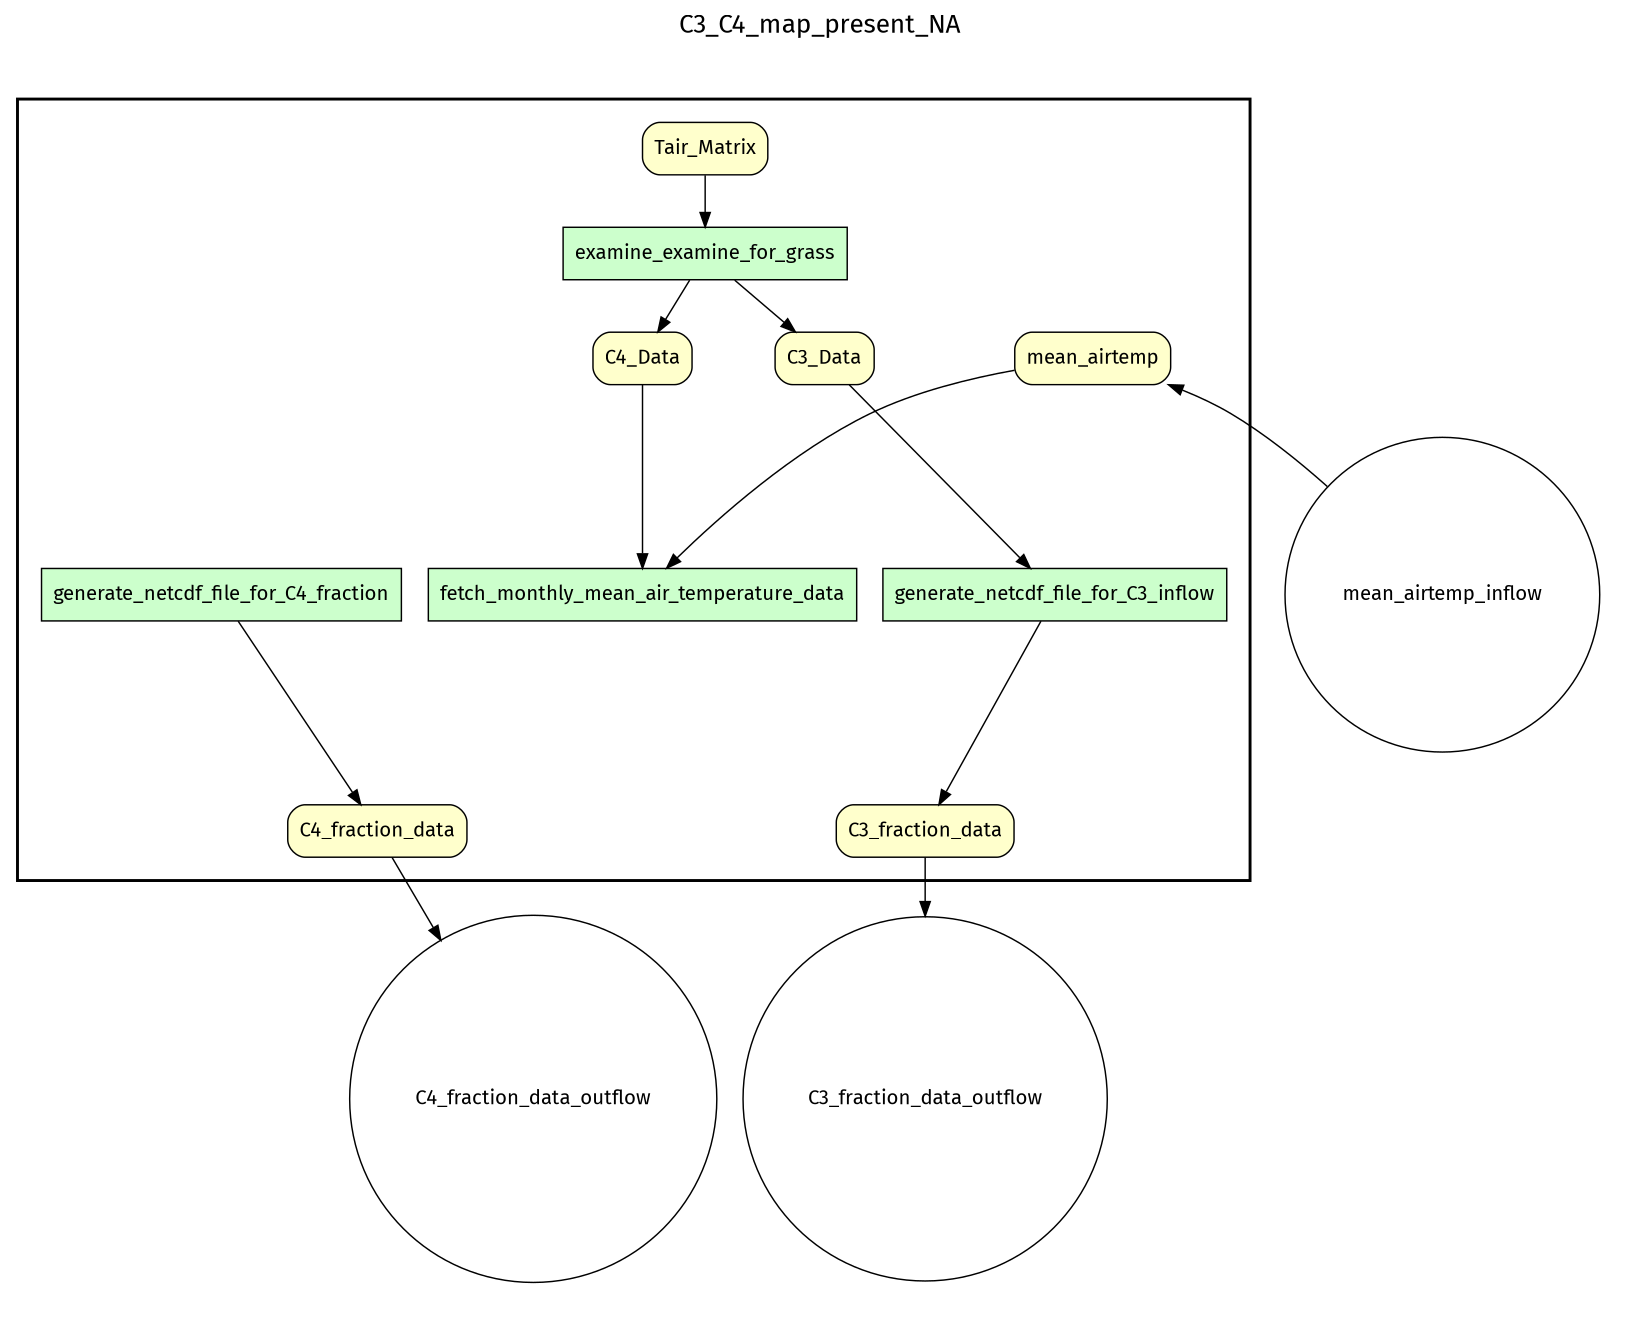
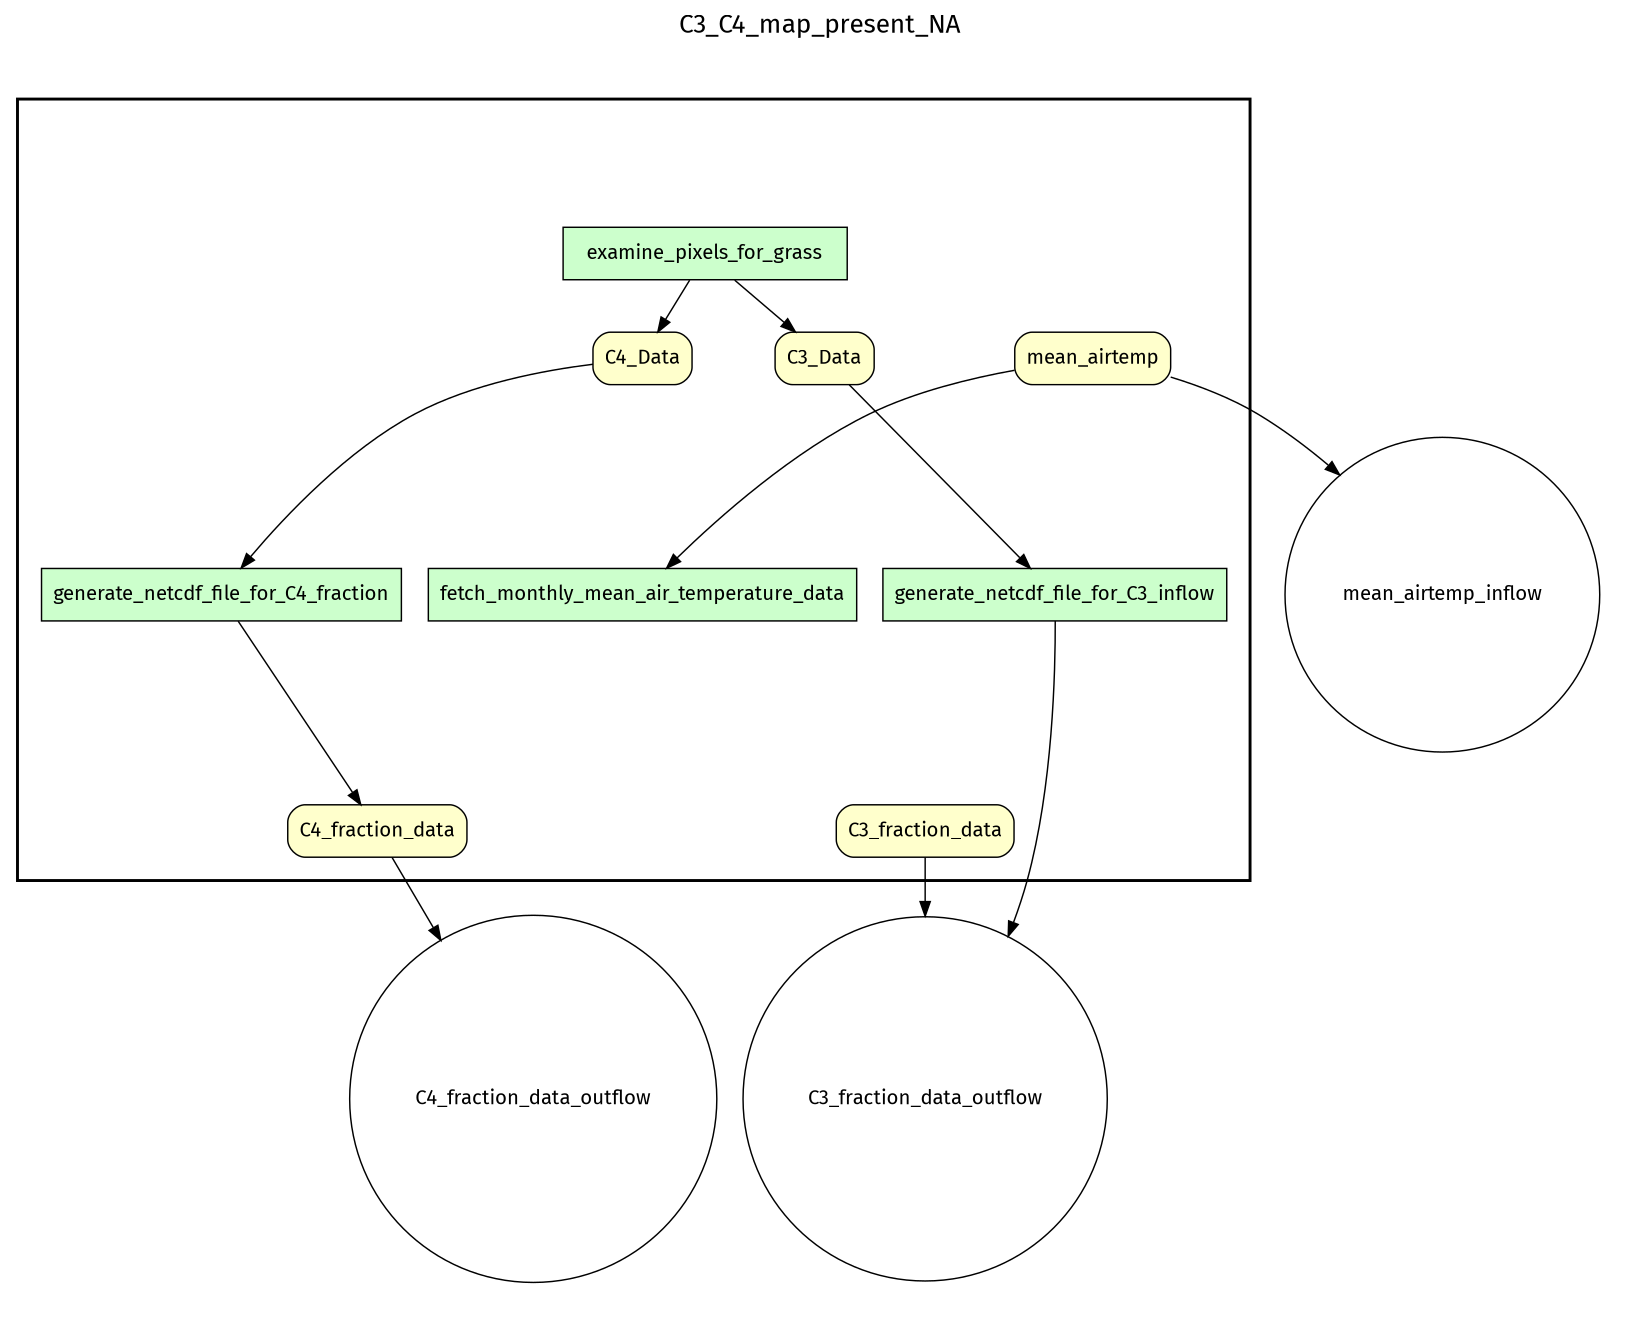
node "Tair_Matrix": removed
node "examine_examine_for_grass": label "examine_examine_for_grass" -> "examine_pixels_for_grass"
edge "mean_airtemp_inflow" -> "mean_airtemp": reversed
edge "C4_Data" -> "fetch_monthly_mean_air_temperature_data": now "C4_Data" -> "generate_netcdf_file_for_C4_fraction"
edge "generate_netcdf_file_for_C3_inflow" -> "C3_fraction_data": now "generate_netcdf_file_for_C3_inflow" -> "C3_fraction_data_outflow"
